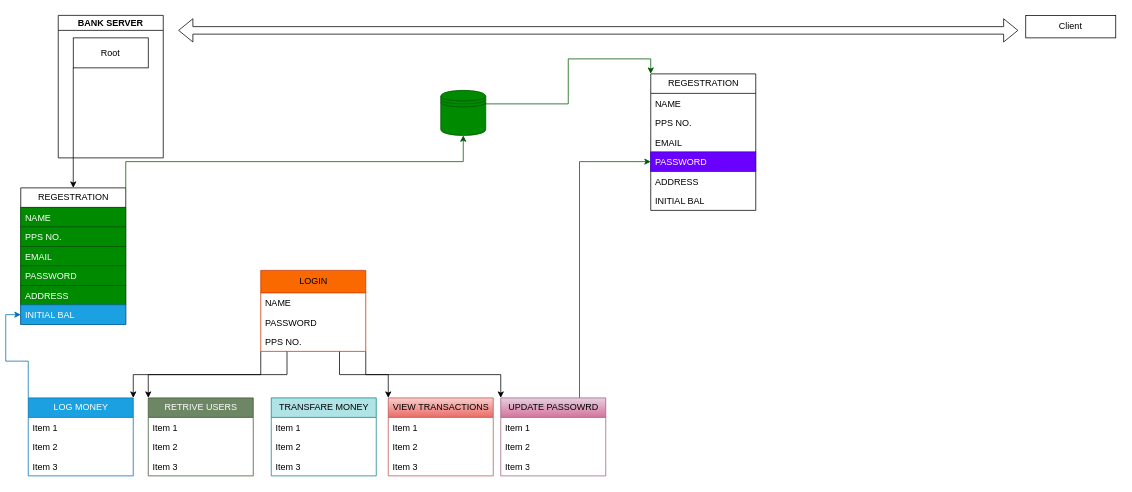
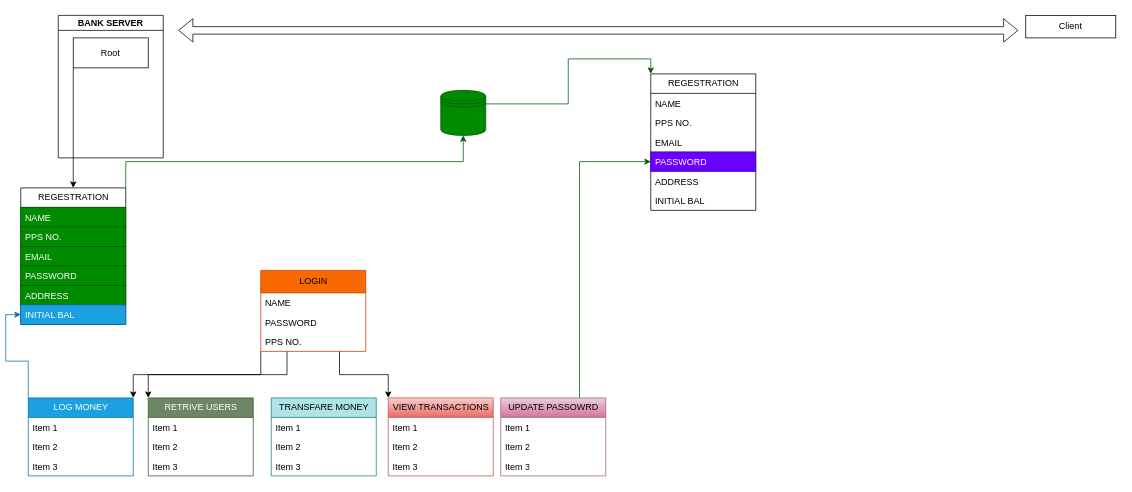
edge "LOGIN" -> "UPDATE PASSOWRD": removed
